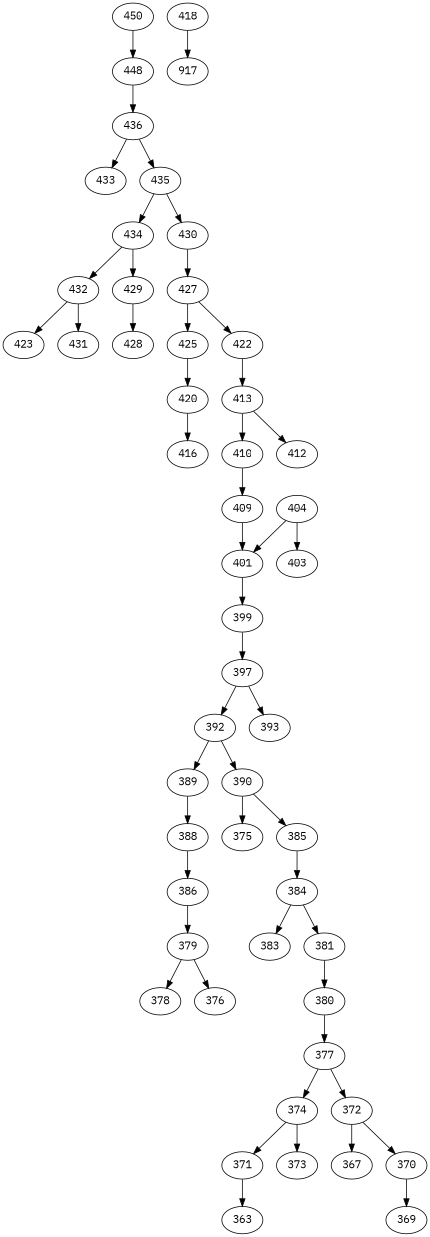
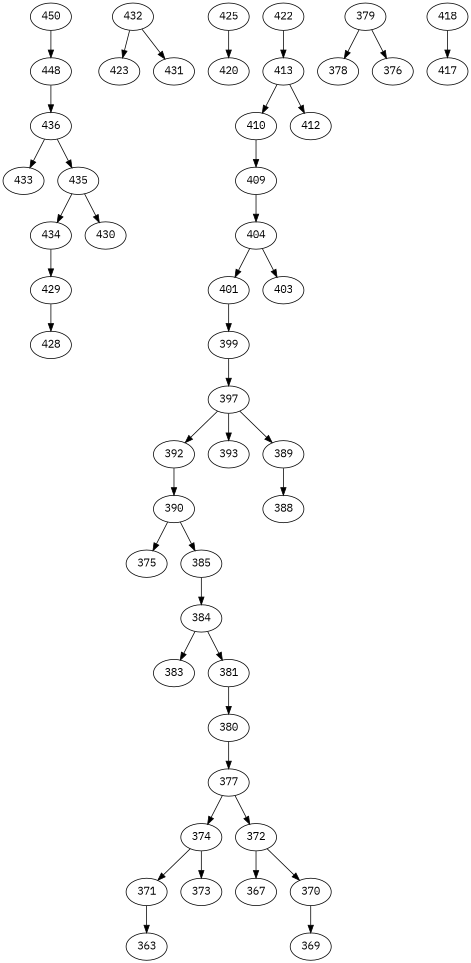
node "917": label "917" -> "417"
edge "434" -> "432": removed
node "427": removed
node "416": removed
edge "409" -> "401": now "409" -> "404"
edge "392" -> "389": now "397" -> "389"
node "386": removed
